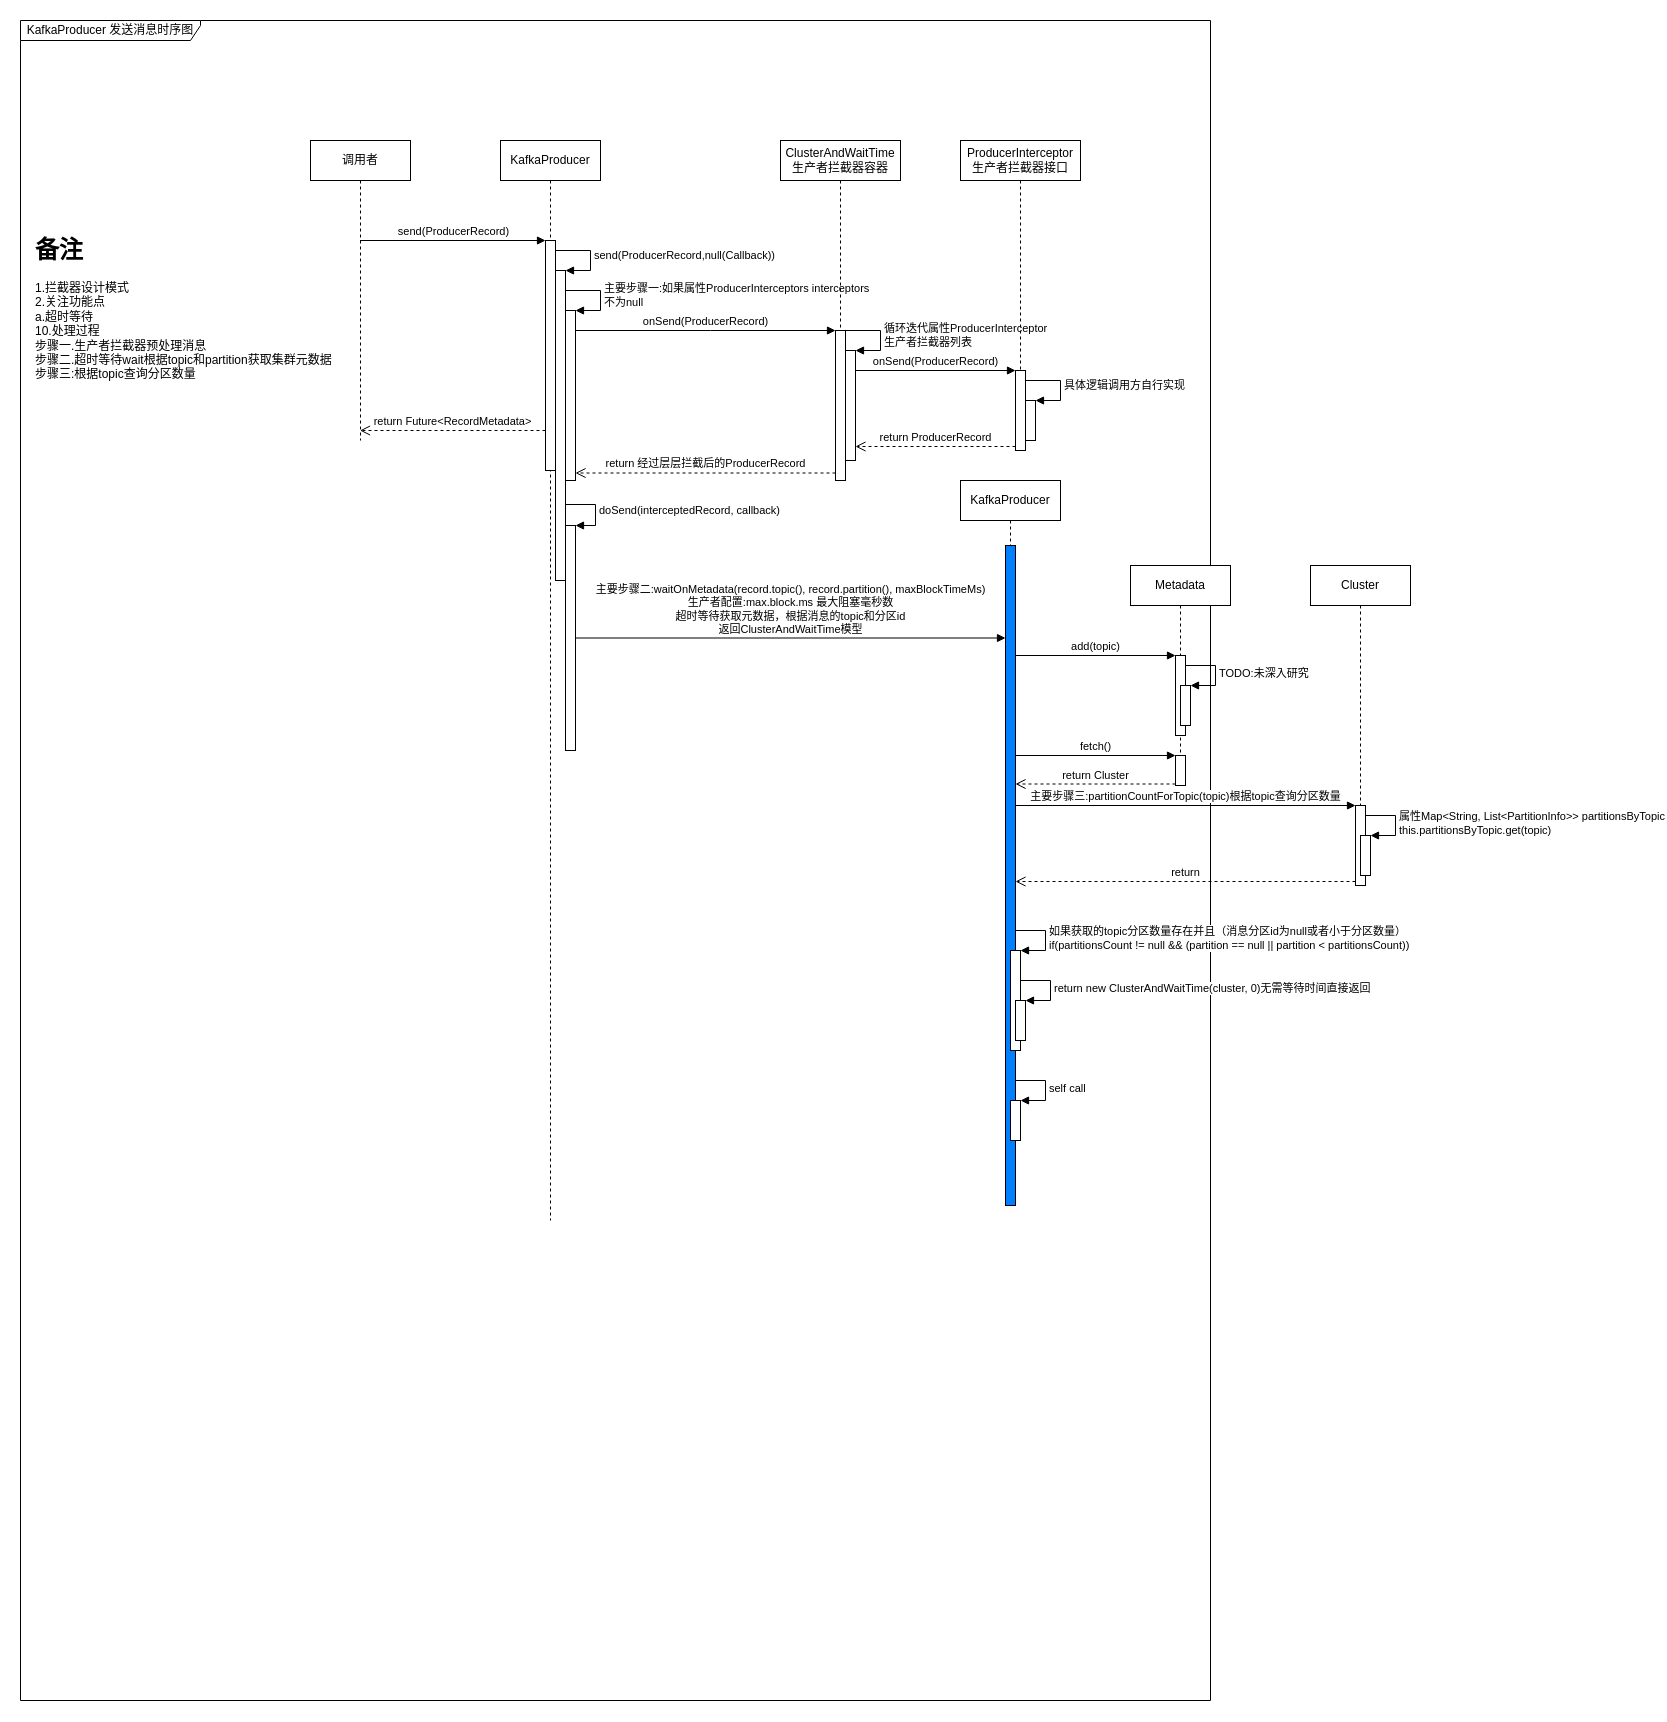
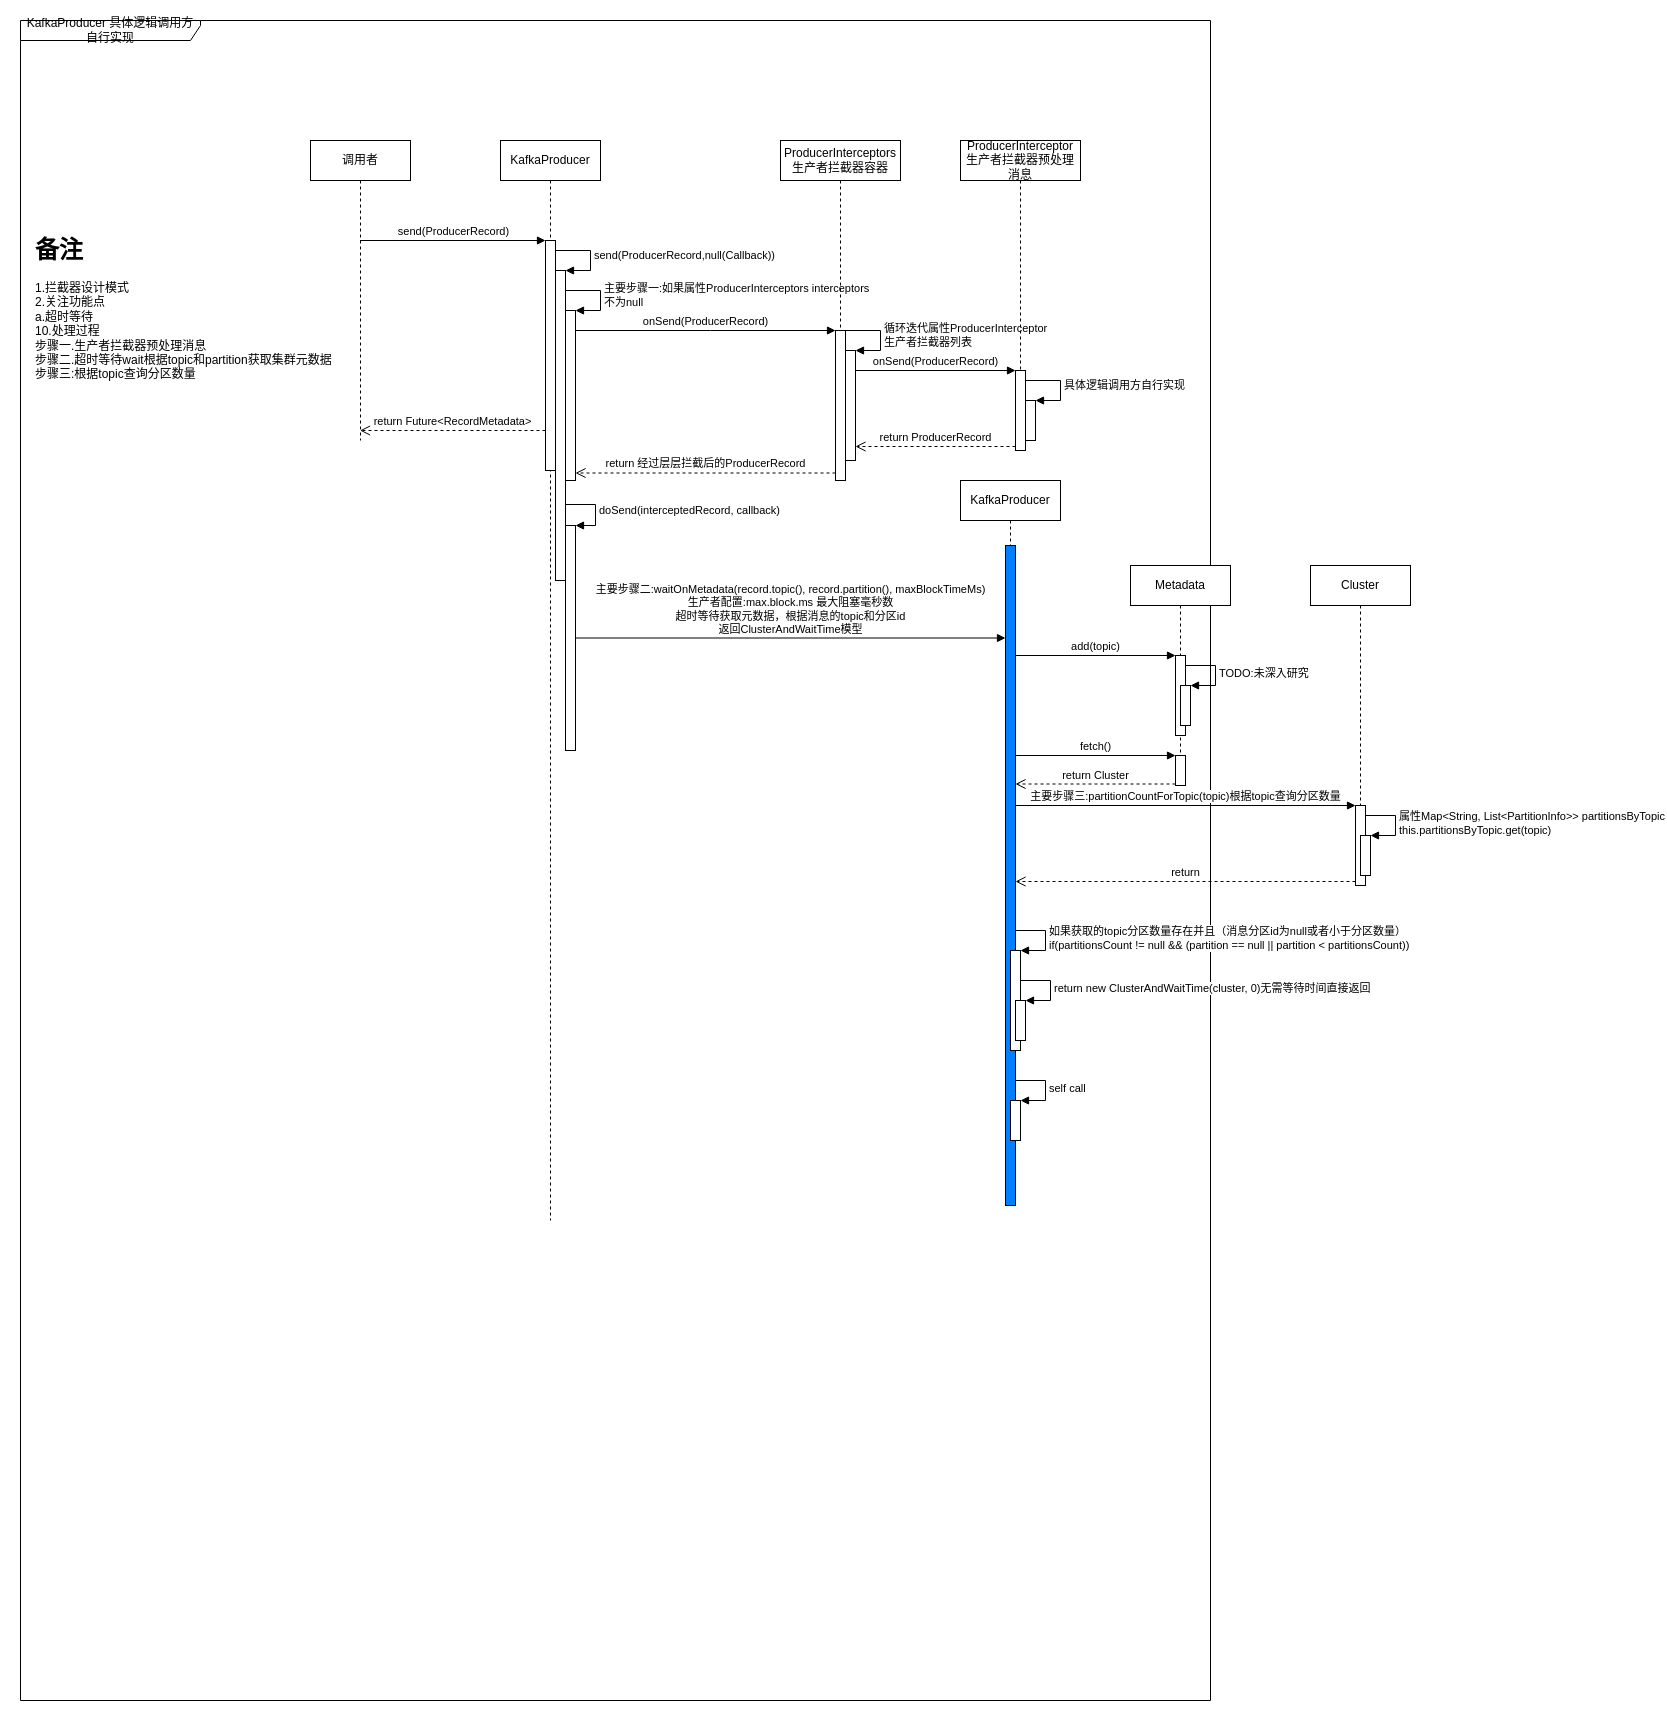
node "KafkaProducer 发送消息时序图": label "KafkaProducer 发送消息时序图" -> "KafkaProducer 具体逻辑调用方自行实现"
node "ClusterAndWaitTime 生产者拦截器容器": label "ClusterAndWaitTime 生产者拦截器容器" -> "ProducerInterceptors 生产者拦截器容器"
node "ProducerInterceptor 生产者拦截器接口": label "ProducerInterceptor 生产者拦截器接口" -> "ProducerInterceptor 生产者拦截器预处理消息"
